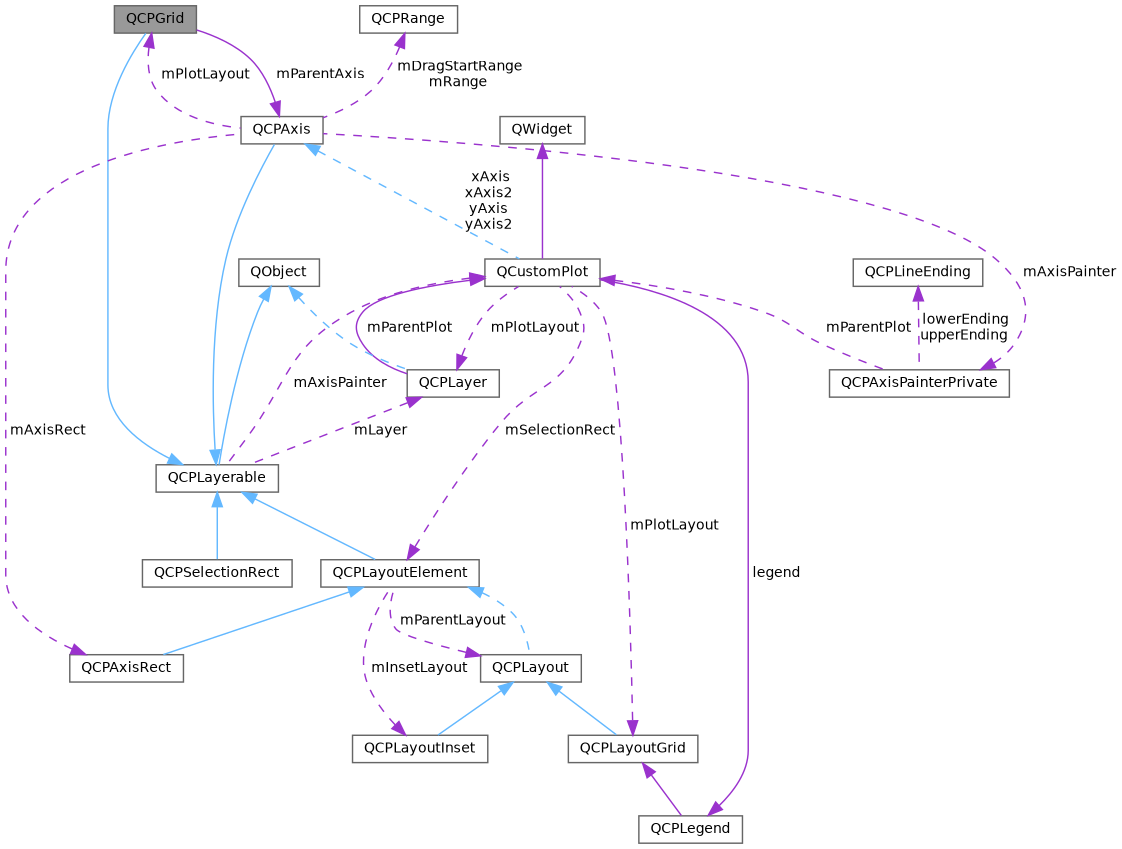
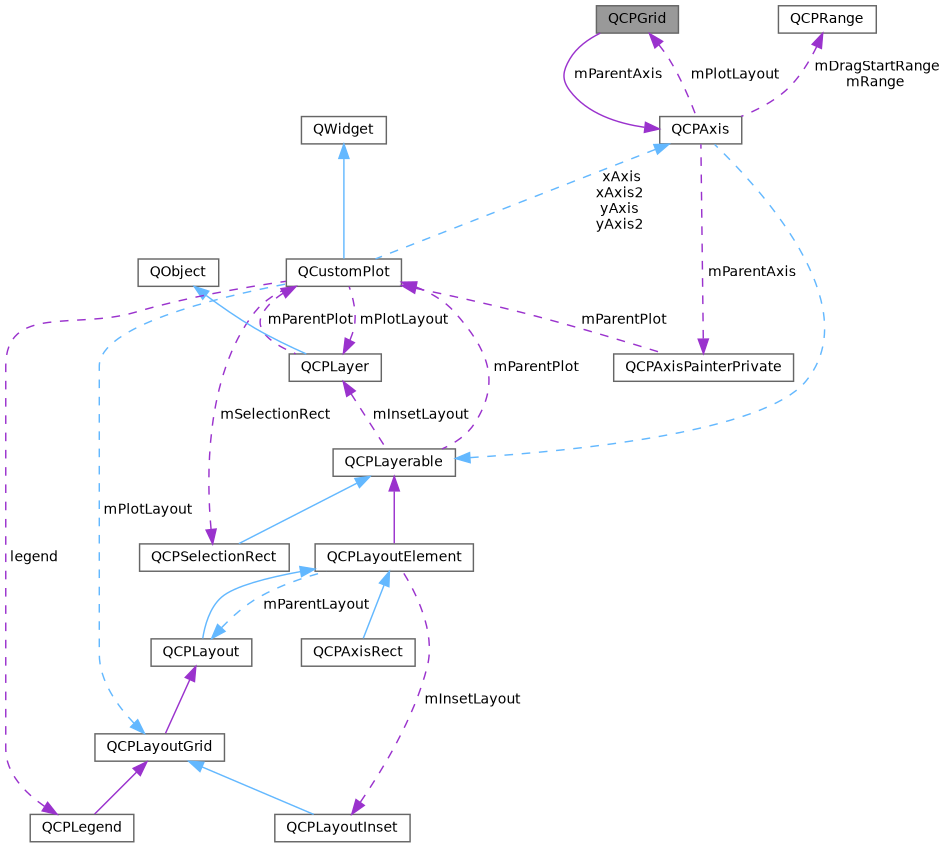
edge "QCustomPlot" -> "QWidget": color darkorchid3 -> steelblue1
edge "QCPGrid" -> "QCPLayerable": removed
node "QCPLineEnding": removed
edge "QCPAxis" -> "QCPAxisPainterPrivate": label " mAxisPainter" -> " mParentAxis"
edge "QCPAxis" -> "QCPLayerable": style solid -> dashed
edge "QCPLayer" -> "QCustomPlot": style solid -> dashed
edge "QCPAxis" -> "QCPAxisRect": removed, label "mAxisRect"
edge "QCPLayer" -> "QObject": style dashed -> solid
edge "QCPLayerable" -> "QObject": removed
edge "QCPLayerable" -> "QCustomPlot": label " mAxisPainter" -> " mParentPlot"
edge "QCustomPlot" -> "QCPLayoutElement": now "QCustomPlot" -> "QCPSelectionRect"
edge "QCPLayerable" -> "QCPLayer": label " mLayer" -> " mInsetLayout"
edge "QCustomPlot" -> "QCPLayoutGrid": color darkorchid3 -> steelblue1
edge "QCustomPlot" -> "QCPLegend": style solid -> dashed
edge "QCPLayoutElement" -> "QCPLayerable": color steelblue1 -> darkorchid3
edge "QCPLayout" -> "QCPLayoutElement": style dashed -> solid
edge "QCPLayoutElement" -> "QCPLayout": color darkorchid3 -> steelblue1
edge "QCPLayoutInset" -> "QCPLayout": now "QCPLayoutInset" -> "QCPLayoutGrid"
edge "QCPLayoutGrid" -> "QCPLayout": color steelblue1 -> darkorchid3
